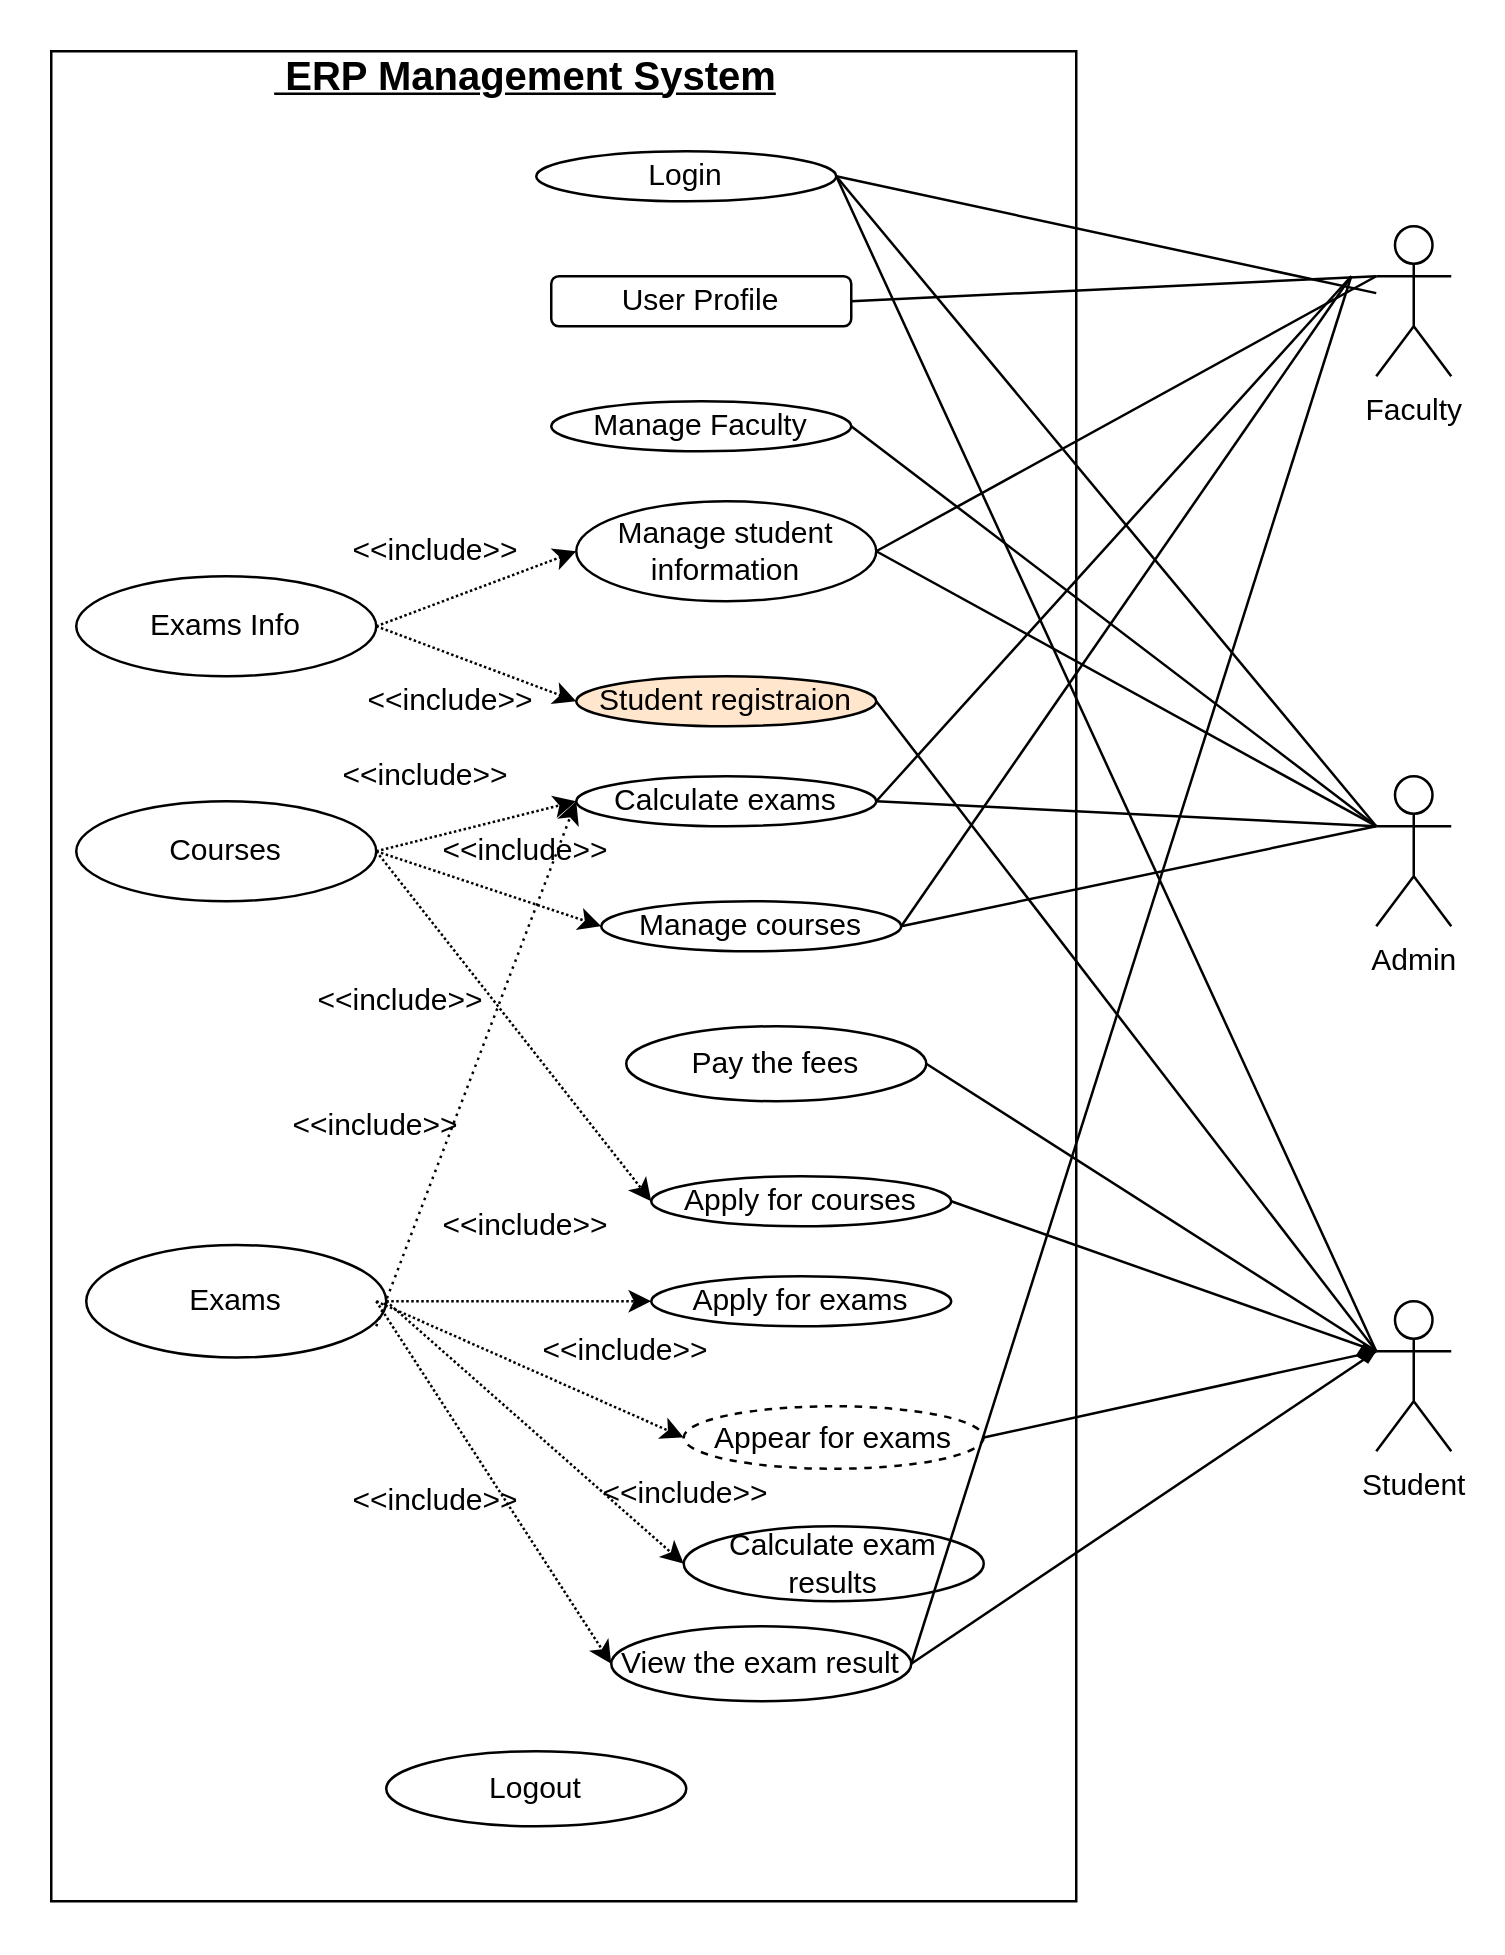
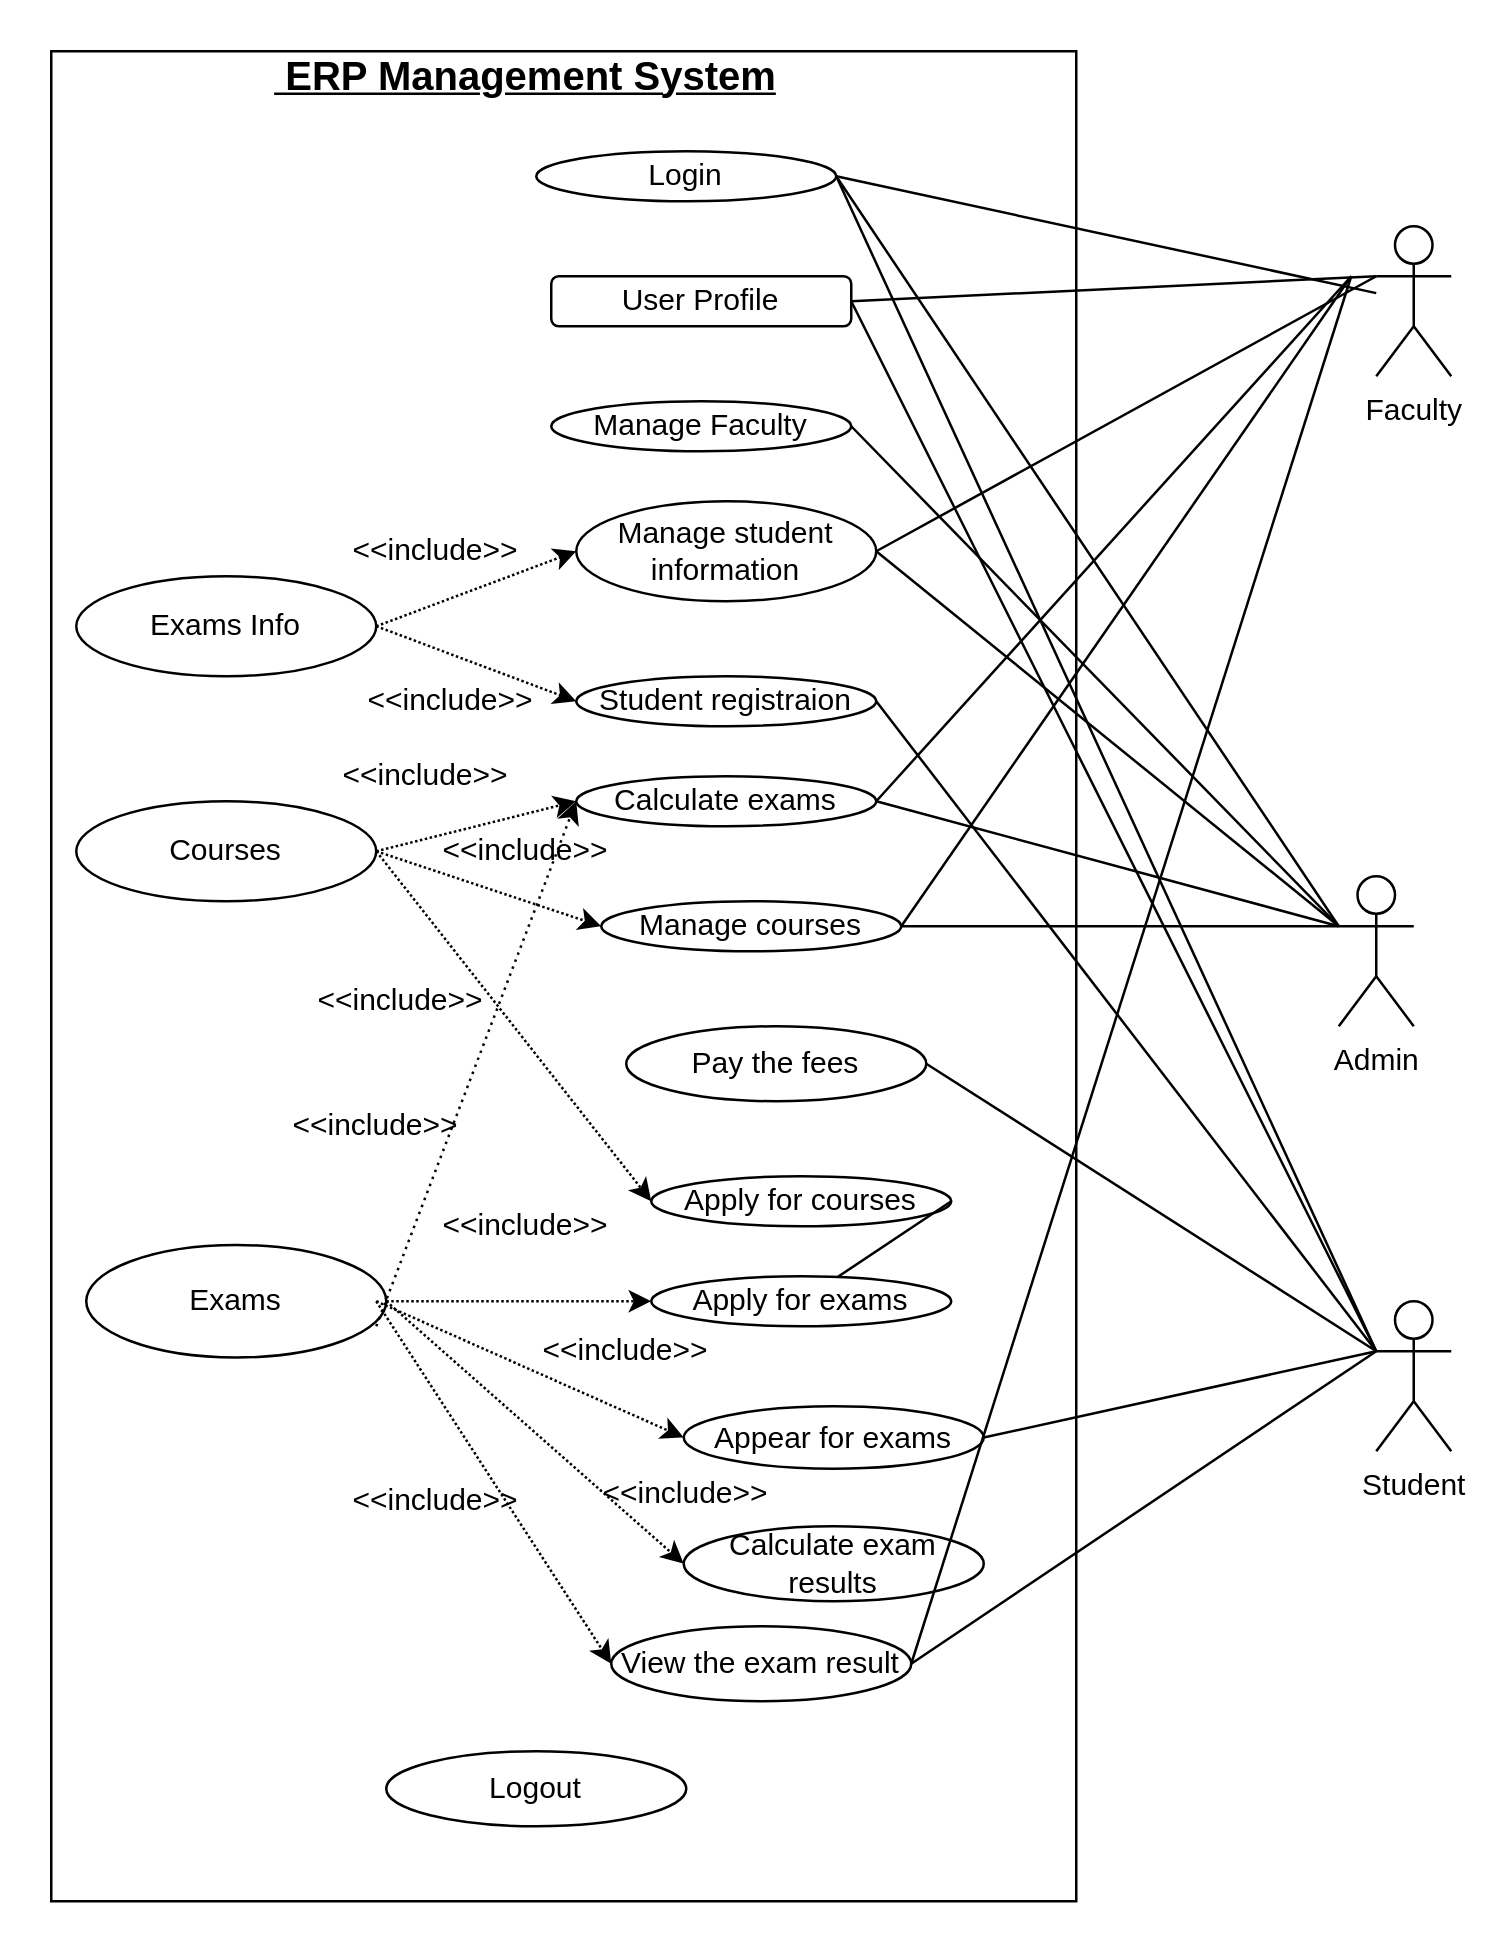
node "Student registraion": fillcolor #ffe6cc -> #ffffff
node "Admin": moved (1414, 851) -> (1376, 951)
edge "User Profile" -- "Student": added
edge "Apply for courses" -- "Student": now "Apply for courses" -- "Apply for exams"
edge "Appear for exams" -> "Student": arrowhead diamond -> none
node "Appear for exams": style dashed -> solid
